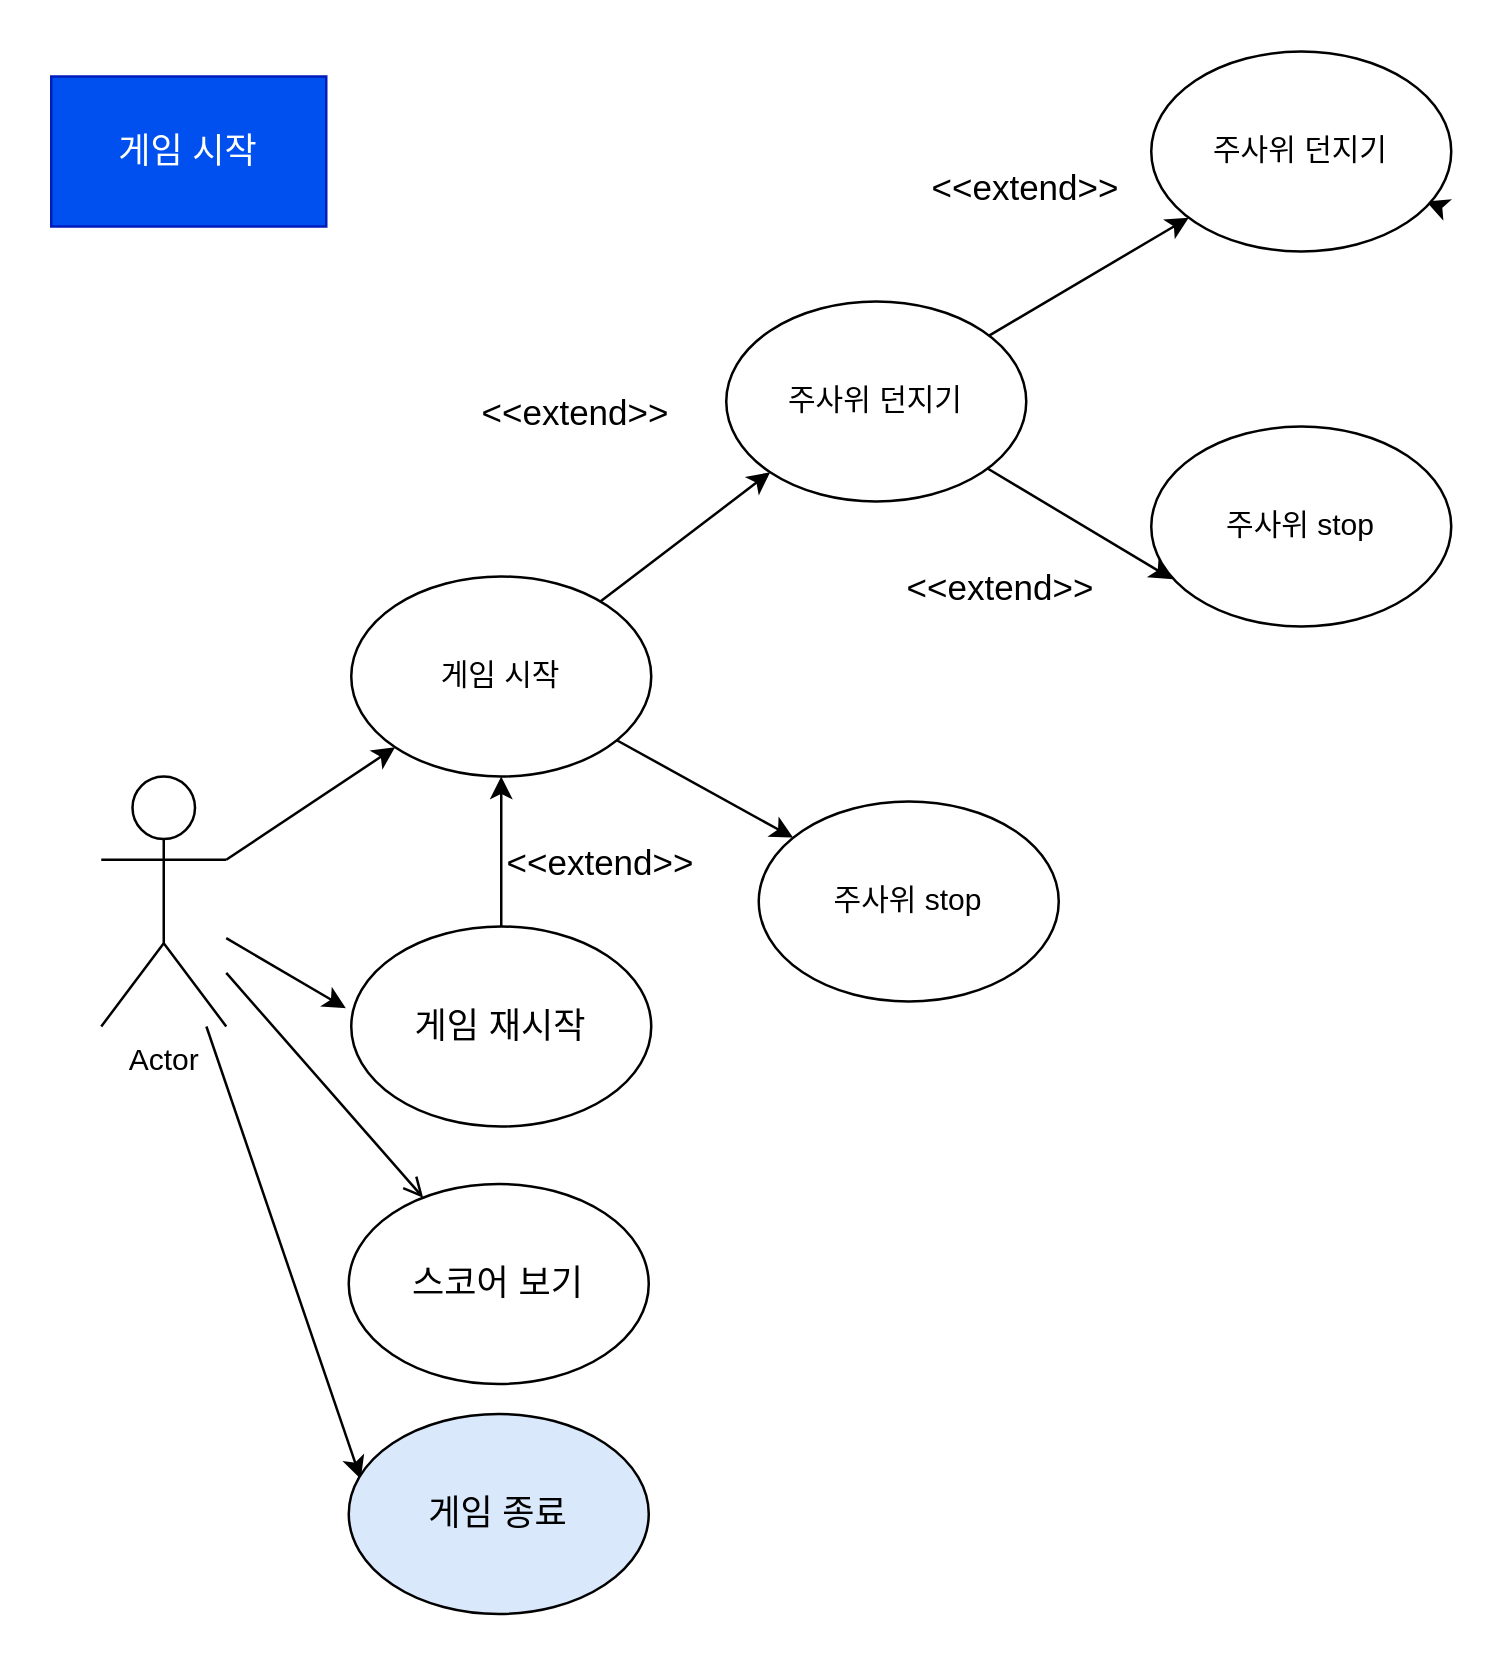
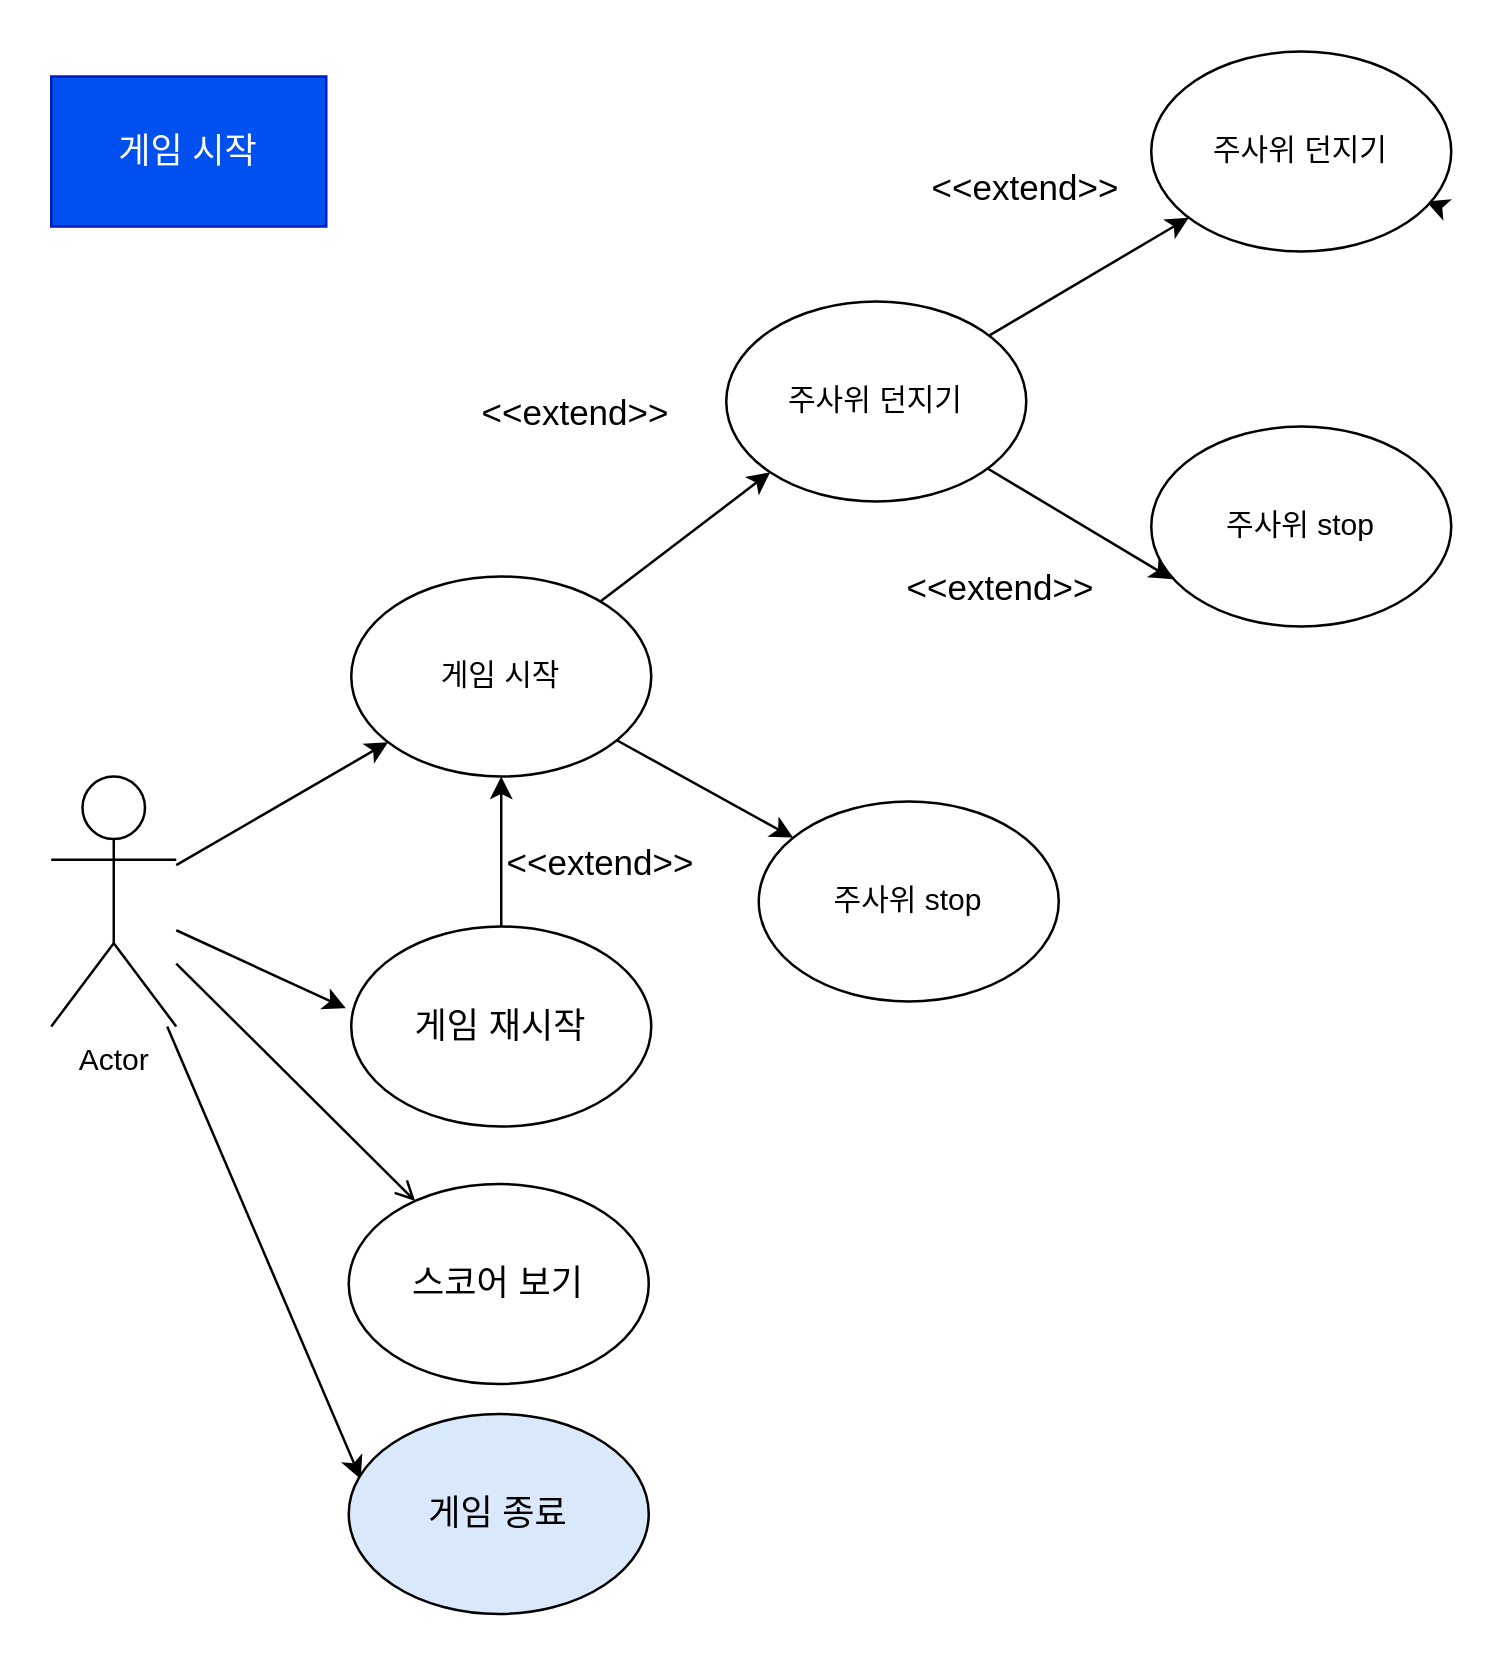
node "Actor": moved (164, 901) -> (114, 901)
